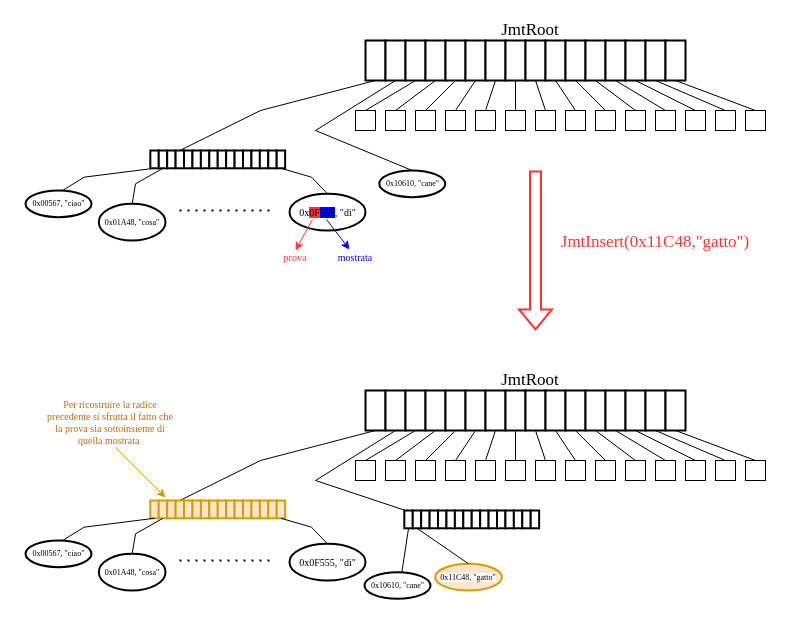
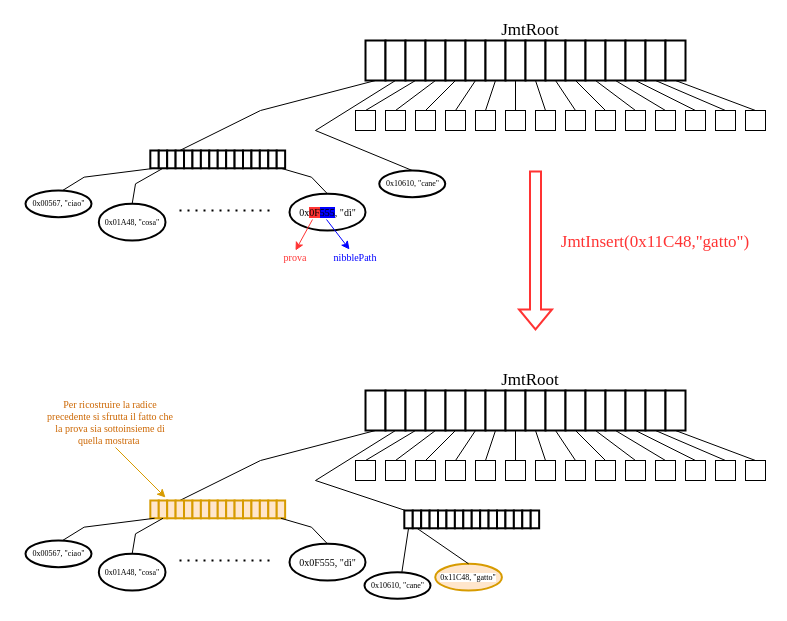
node "mostrata": label "mostrata" -> "nibblePath"
